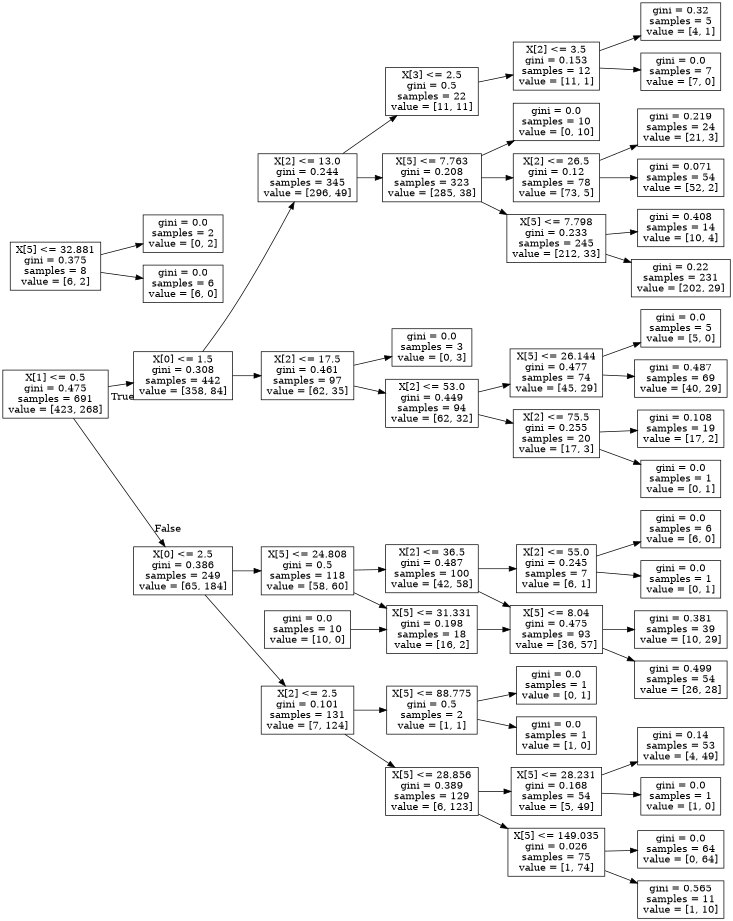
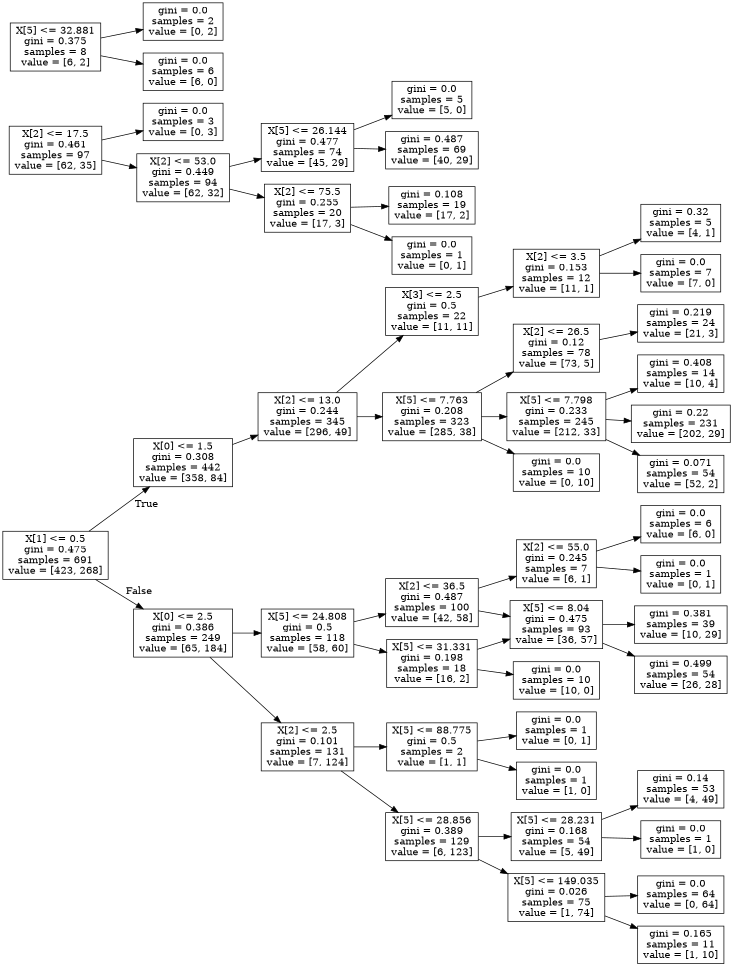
edge "X[2] <= 26.5 gini = 0.12 samples = 78 value = [73, 5]" -> "gini = 0.071 samples = 54 value = [52, 2]": now "X[5] <= 7.798 gini = 0.233 samples = 245 value = [212, 33]" -> "gini = 0.071 samples = 54 value = [52, 2]"
edge "X[0] <= 1.5 gini = 0.308 samples = 442 value = [358, 84]" -> "X[2] <= 17.5 gini = 0.461 samples = 97 value = [62, 35]": removed
edge "gini = 0.0 samples = 10 value = [10, 0]" -> "X[5] <= 31.331 gini = 0.198 samples = 18 value = [16, 2]": reversed
node "gini = 0.565 samples = 11 value = [1, 10]": label "gini = 0.565 samples = 11 value = [1, 10]" -> "gini = 0.165 samples = 11 value = [1, 10]"
